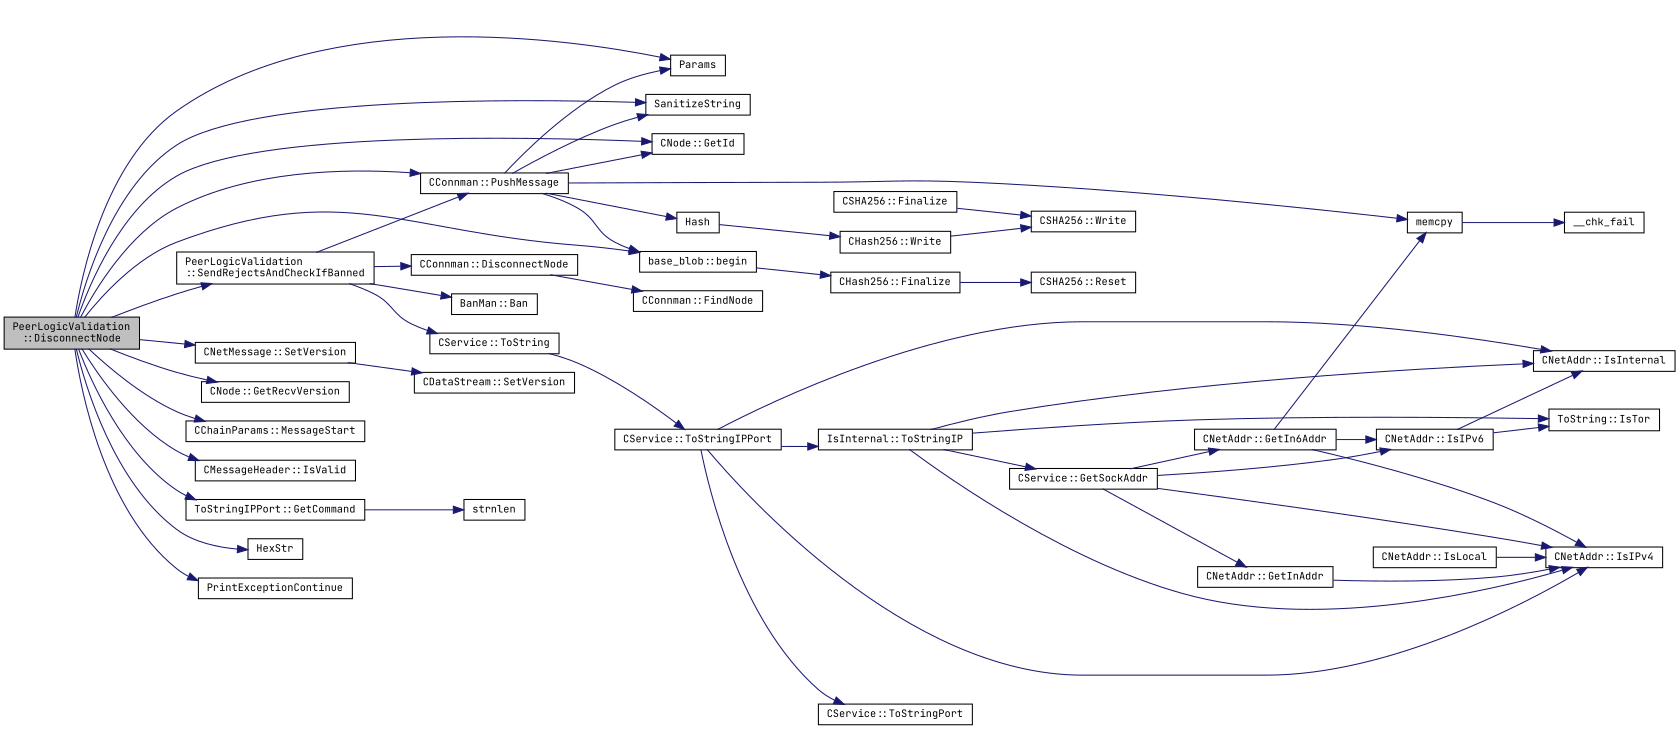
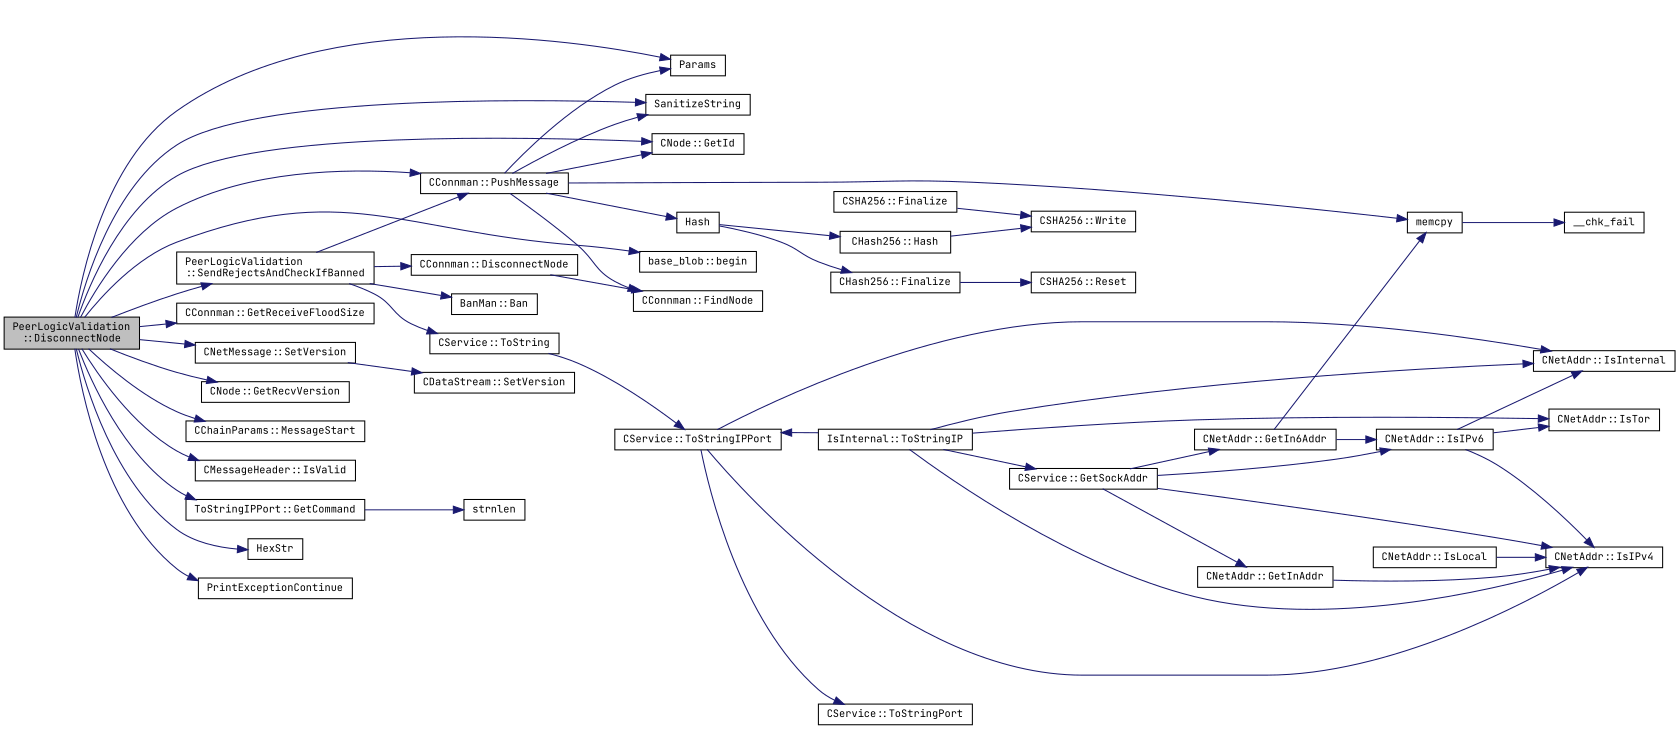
edge "CConnman::PushMessage" -> "base_blob::begin": now "CConnman::PushMessage" -> "CConnman::FindNode"
node "CHash256::Write": label "CHash256::Write" -> "CHash256::Hash"
edge "base_blob::begin" -> "CHash256::Finalize": now "Hash" -> "CHash256::Finalize"
node "CConnman::GetReceiveFloodSize": added
node "ToString::IsTor": label "ToString::IsTor" -> "CNetAddr::IsTor"
edge "CService::ToStringIPPort" -> "IsInternal::ToStringIP": reversed
edge "CNetAddr::GetIn6Addr" -> "CNetAddr::IsIPv4": now "CNetAddr::IsIPv6" -> "CNetAddr::IsIPv4"
